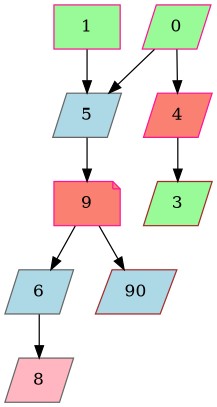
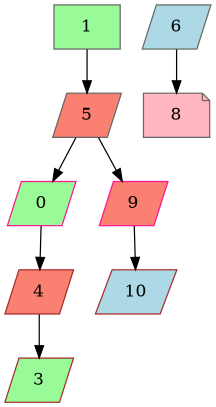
node "1": color deeppink -> gray40
edge "0" -> "5": reversed
node "5": fillcolor lightblue -> salmon
node "4": color deeppink -> brown
node "9": shape note -> parallelogram
edge "9" -> "6": removed
node "90": label "90" -> "10"
node "8": shape parallelogram -> note
